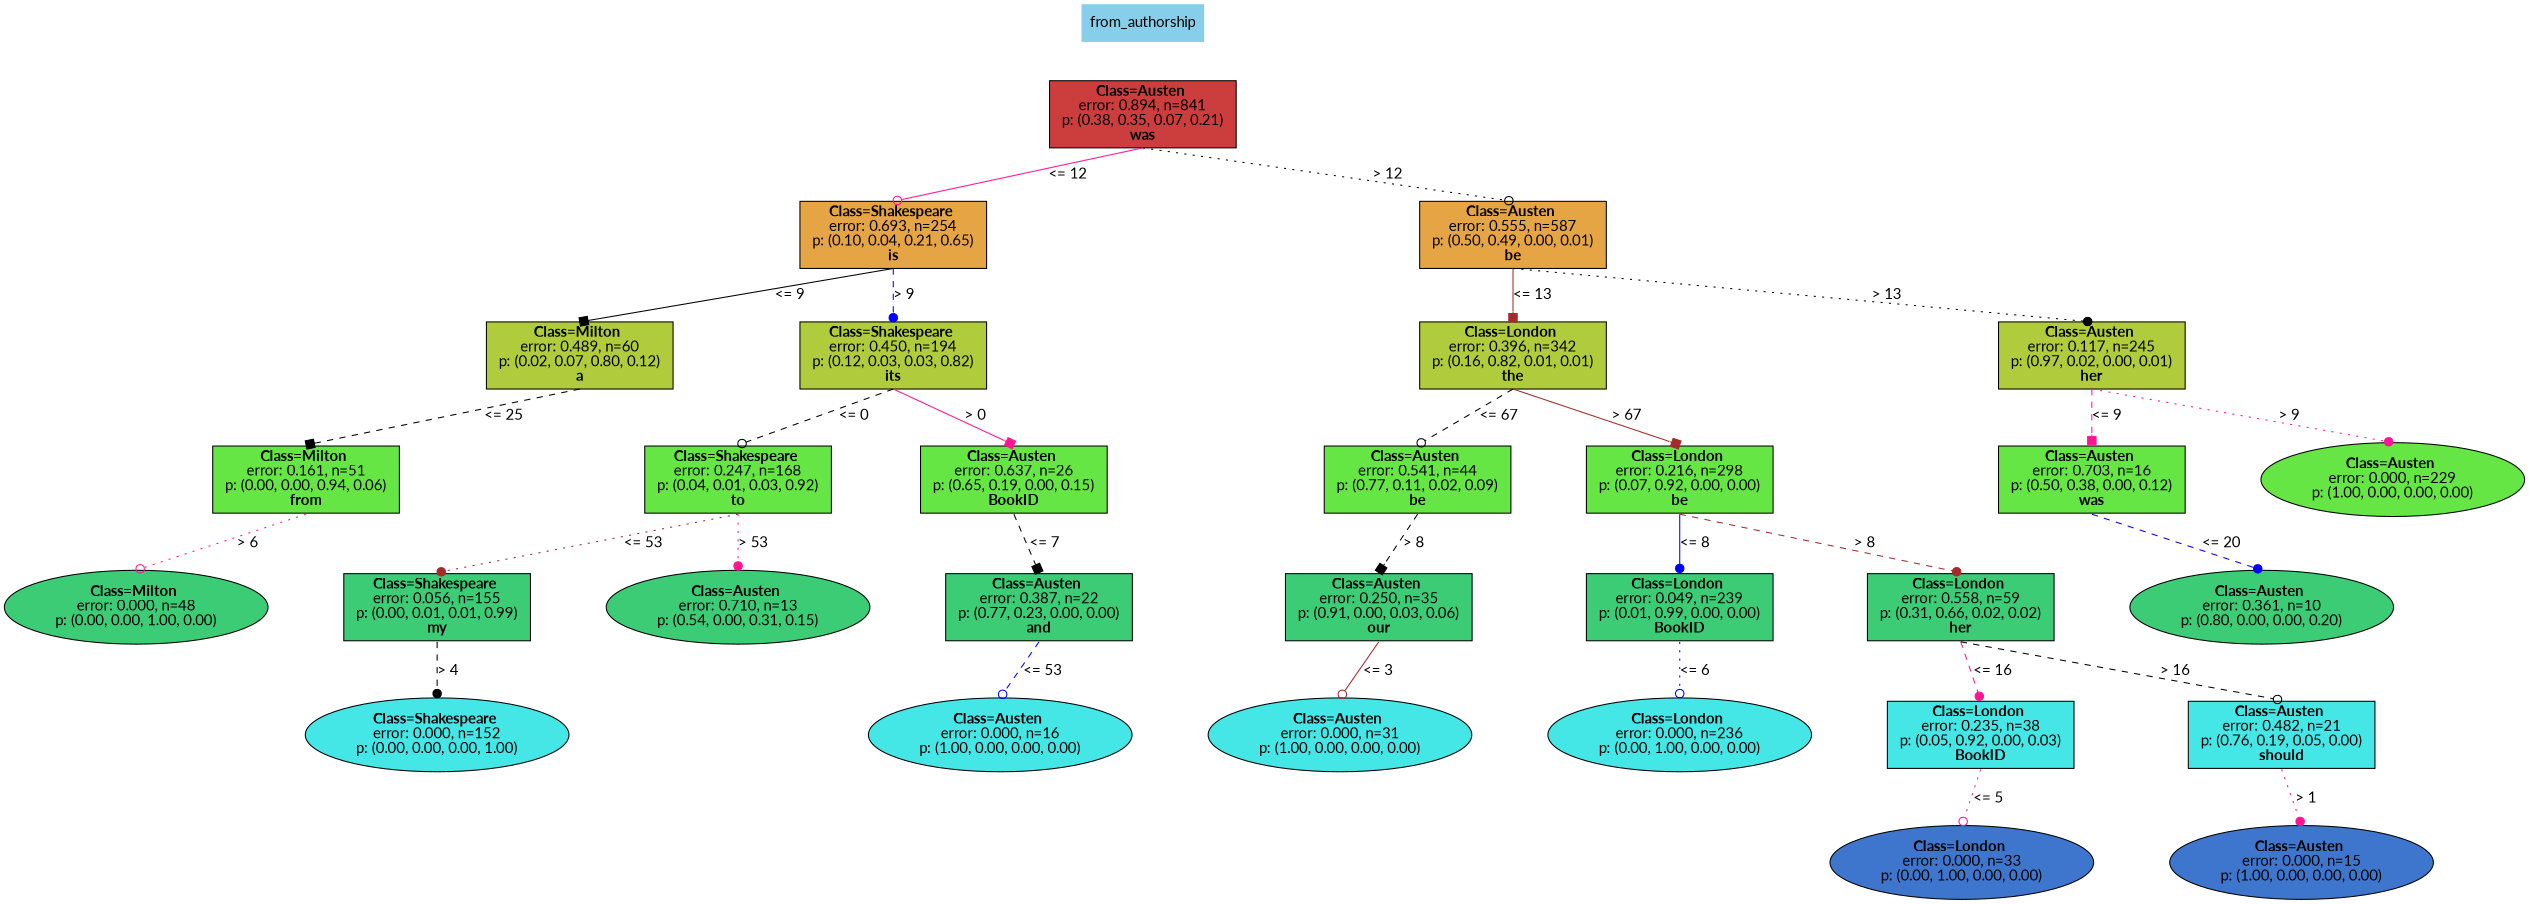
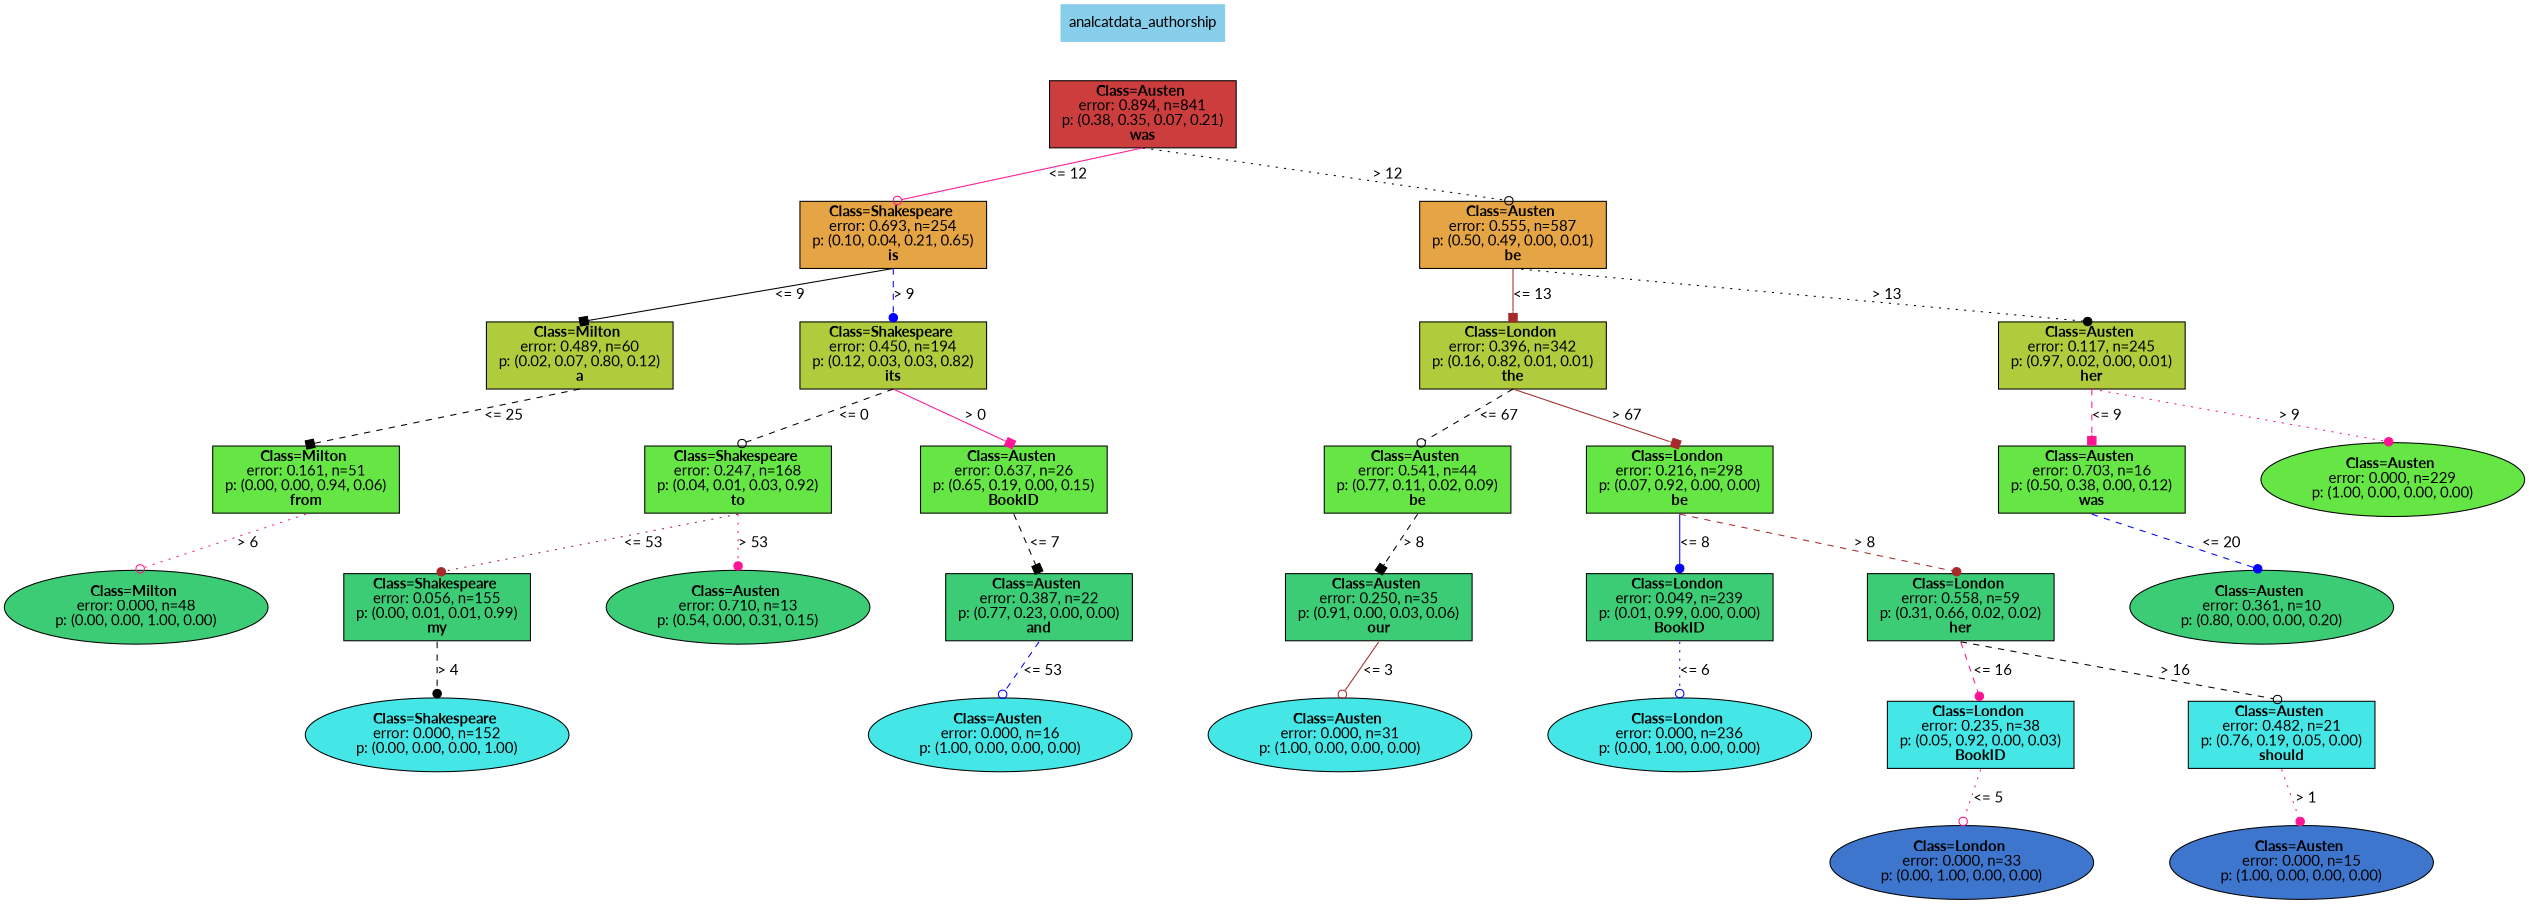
node "from_authorship": label "from_authorship" -> "analcatdata_authorship"
